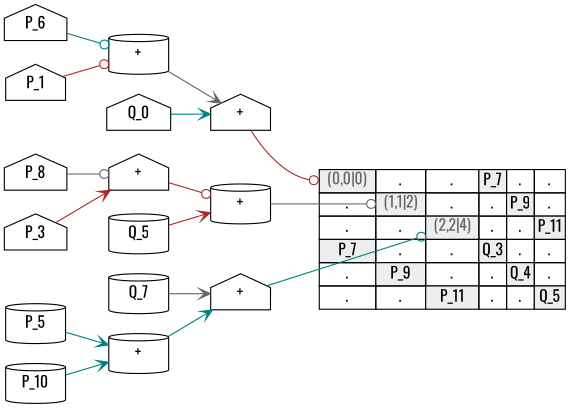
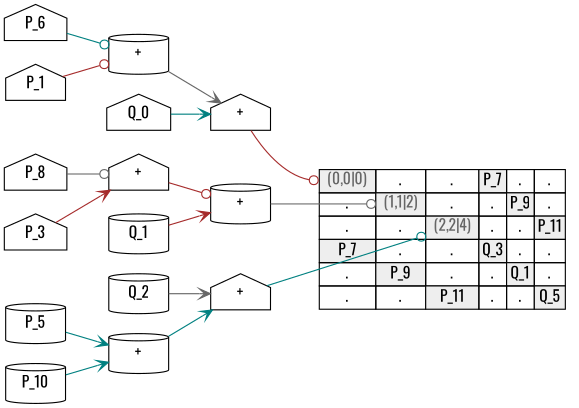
node "Q_5": label "Q_5" -> "Q_1"
node "(0,0|0)": text "Q_4" -> "Q_1"
node "Q_7": label "Q_7" -> "Q_2"
